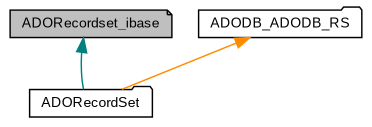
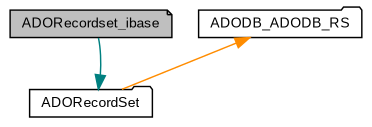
edge "ADORecordSet" -> "ADORecordset_ibase": reversed
